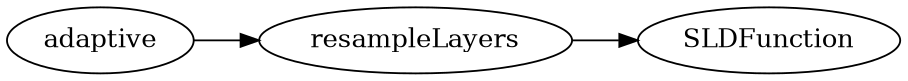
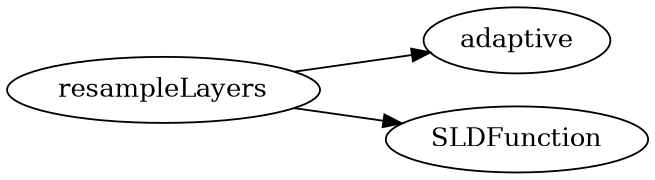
edge "adaptive" -> "resampleLayers": reversed
